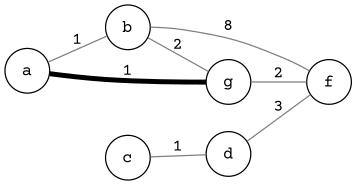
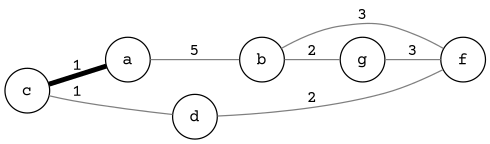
edge "b" -- "f": label "8" -> "3"
edge "b" -- "a": label "1" -> "5"
edge "g" -- "f": label "2" -> "3"
edge "a" -- "g": now "a" -- "c"
edge "f" -- "d": label "3" -> "2"
